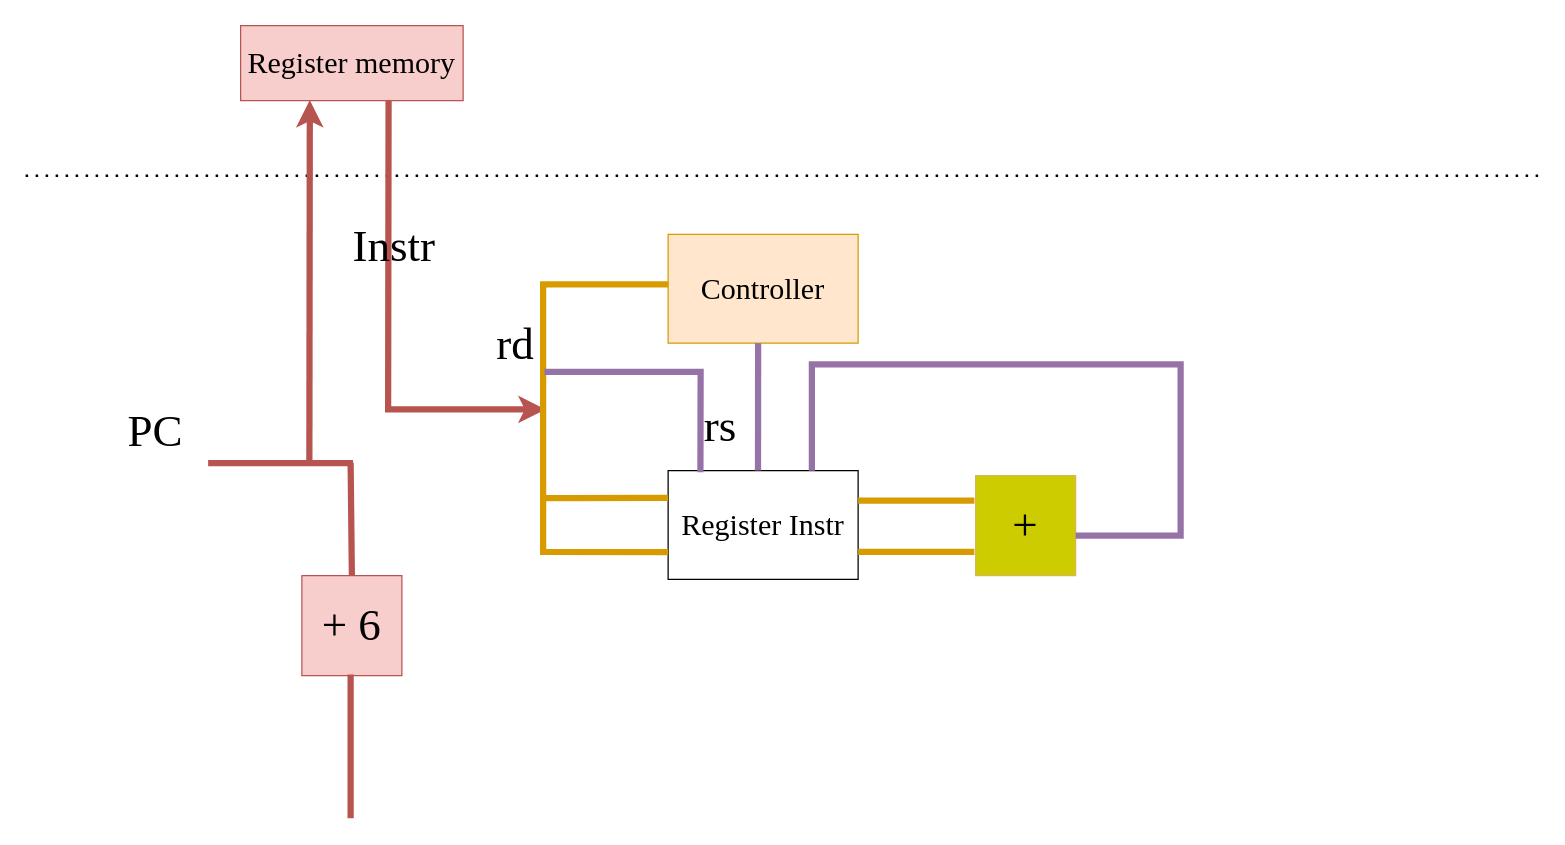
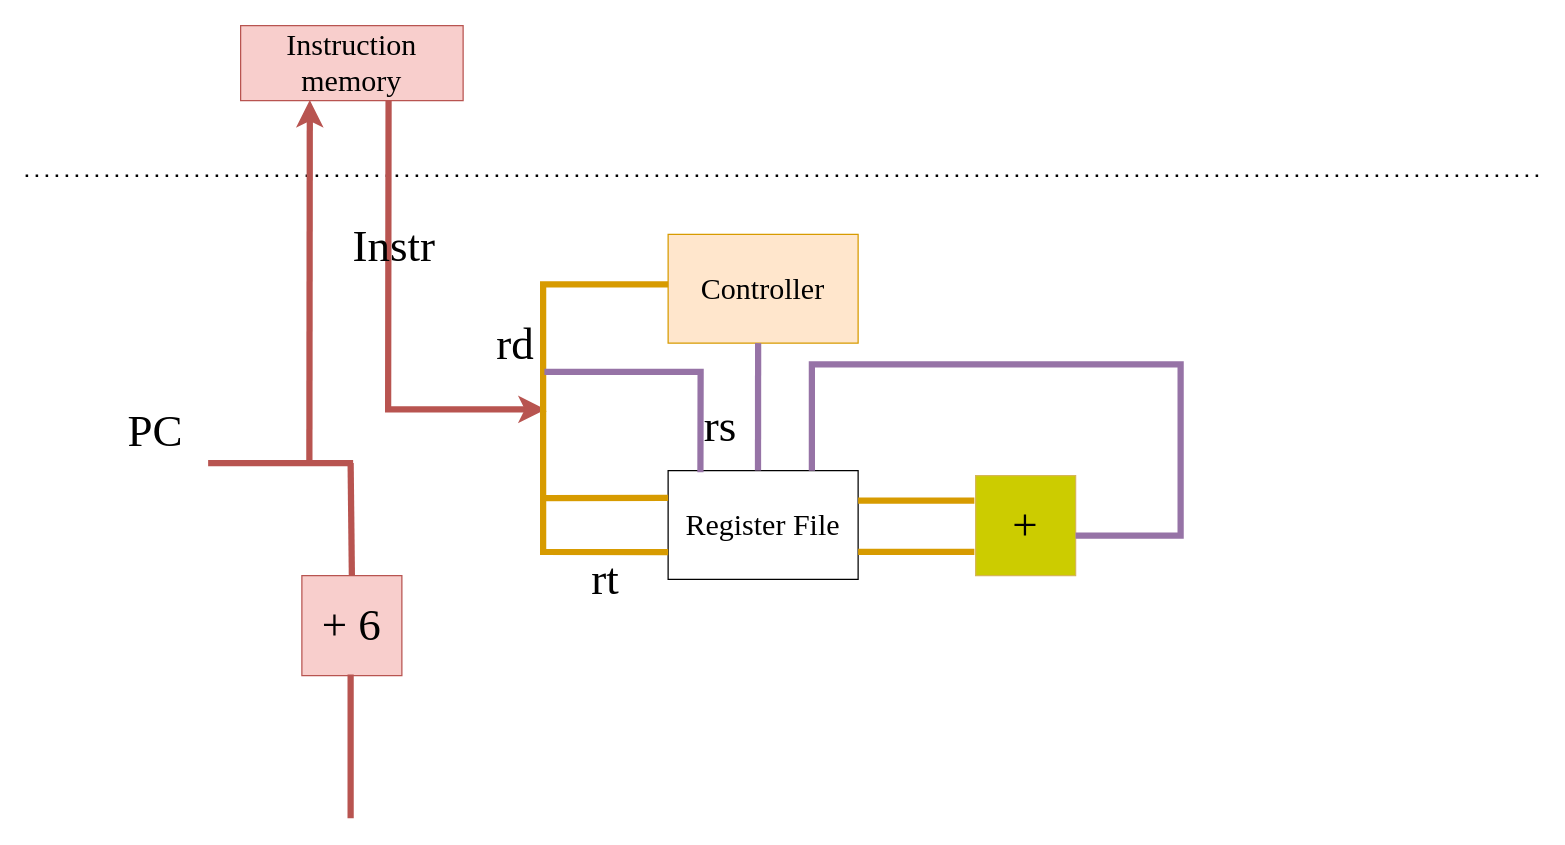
node "Register memory": label "Register memory" -> "Instruction memory"
node "Register Instr": label "Register Instr" -> "Register File"
node "rt": added
